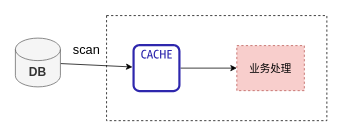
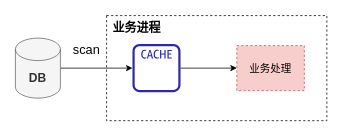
node "业务进程": added
node "DB": size 45x49 -> 45x60
